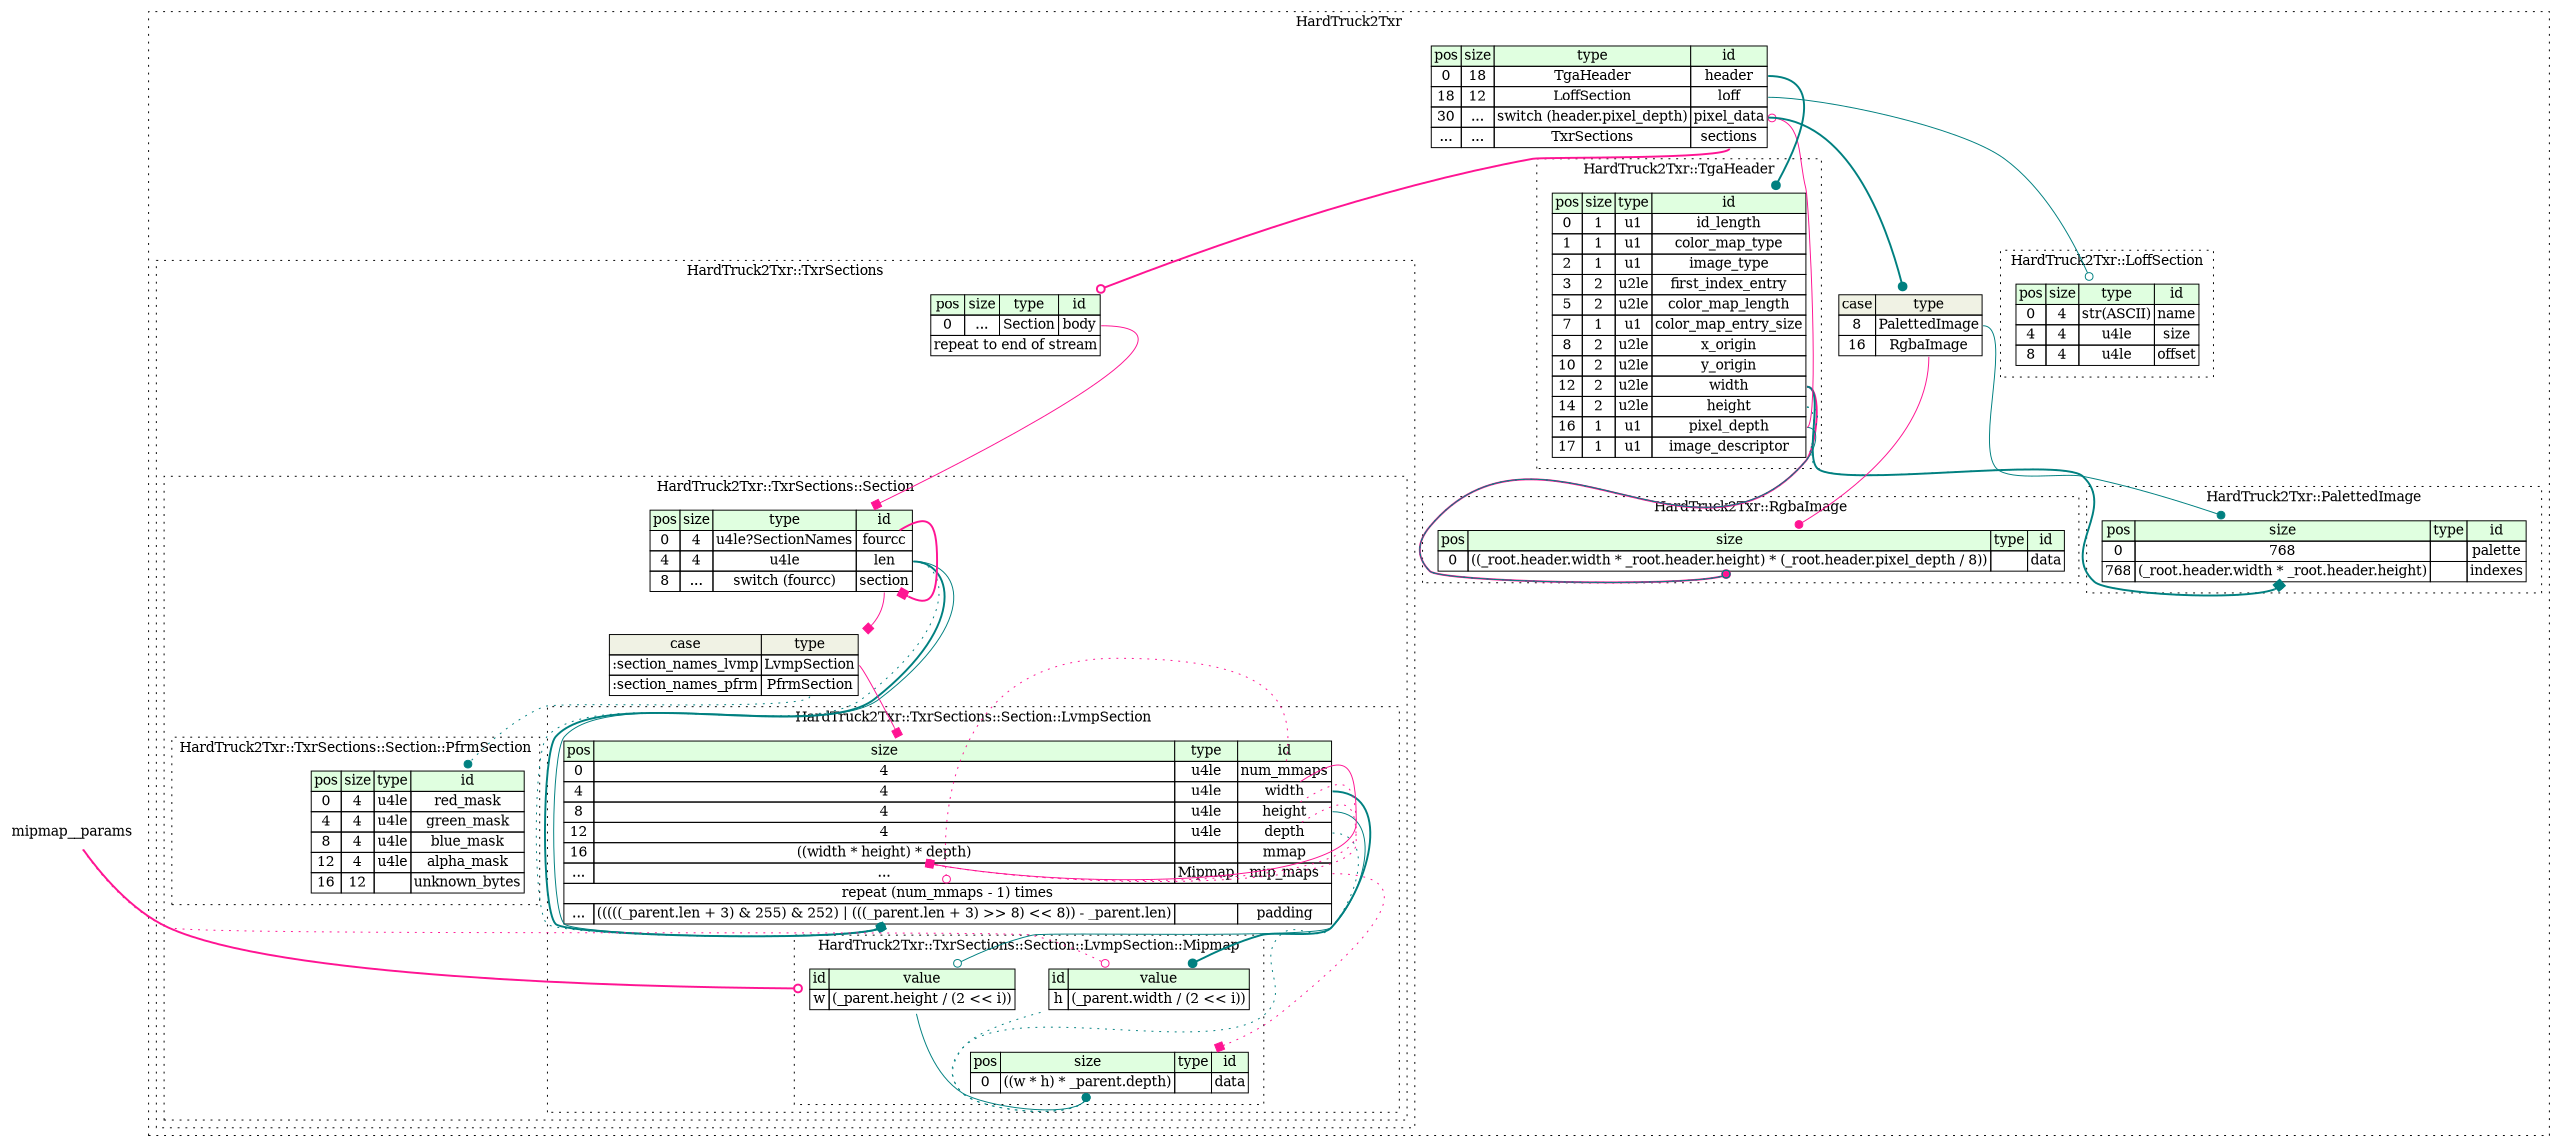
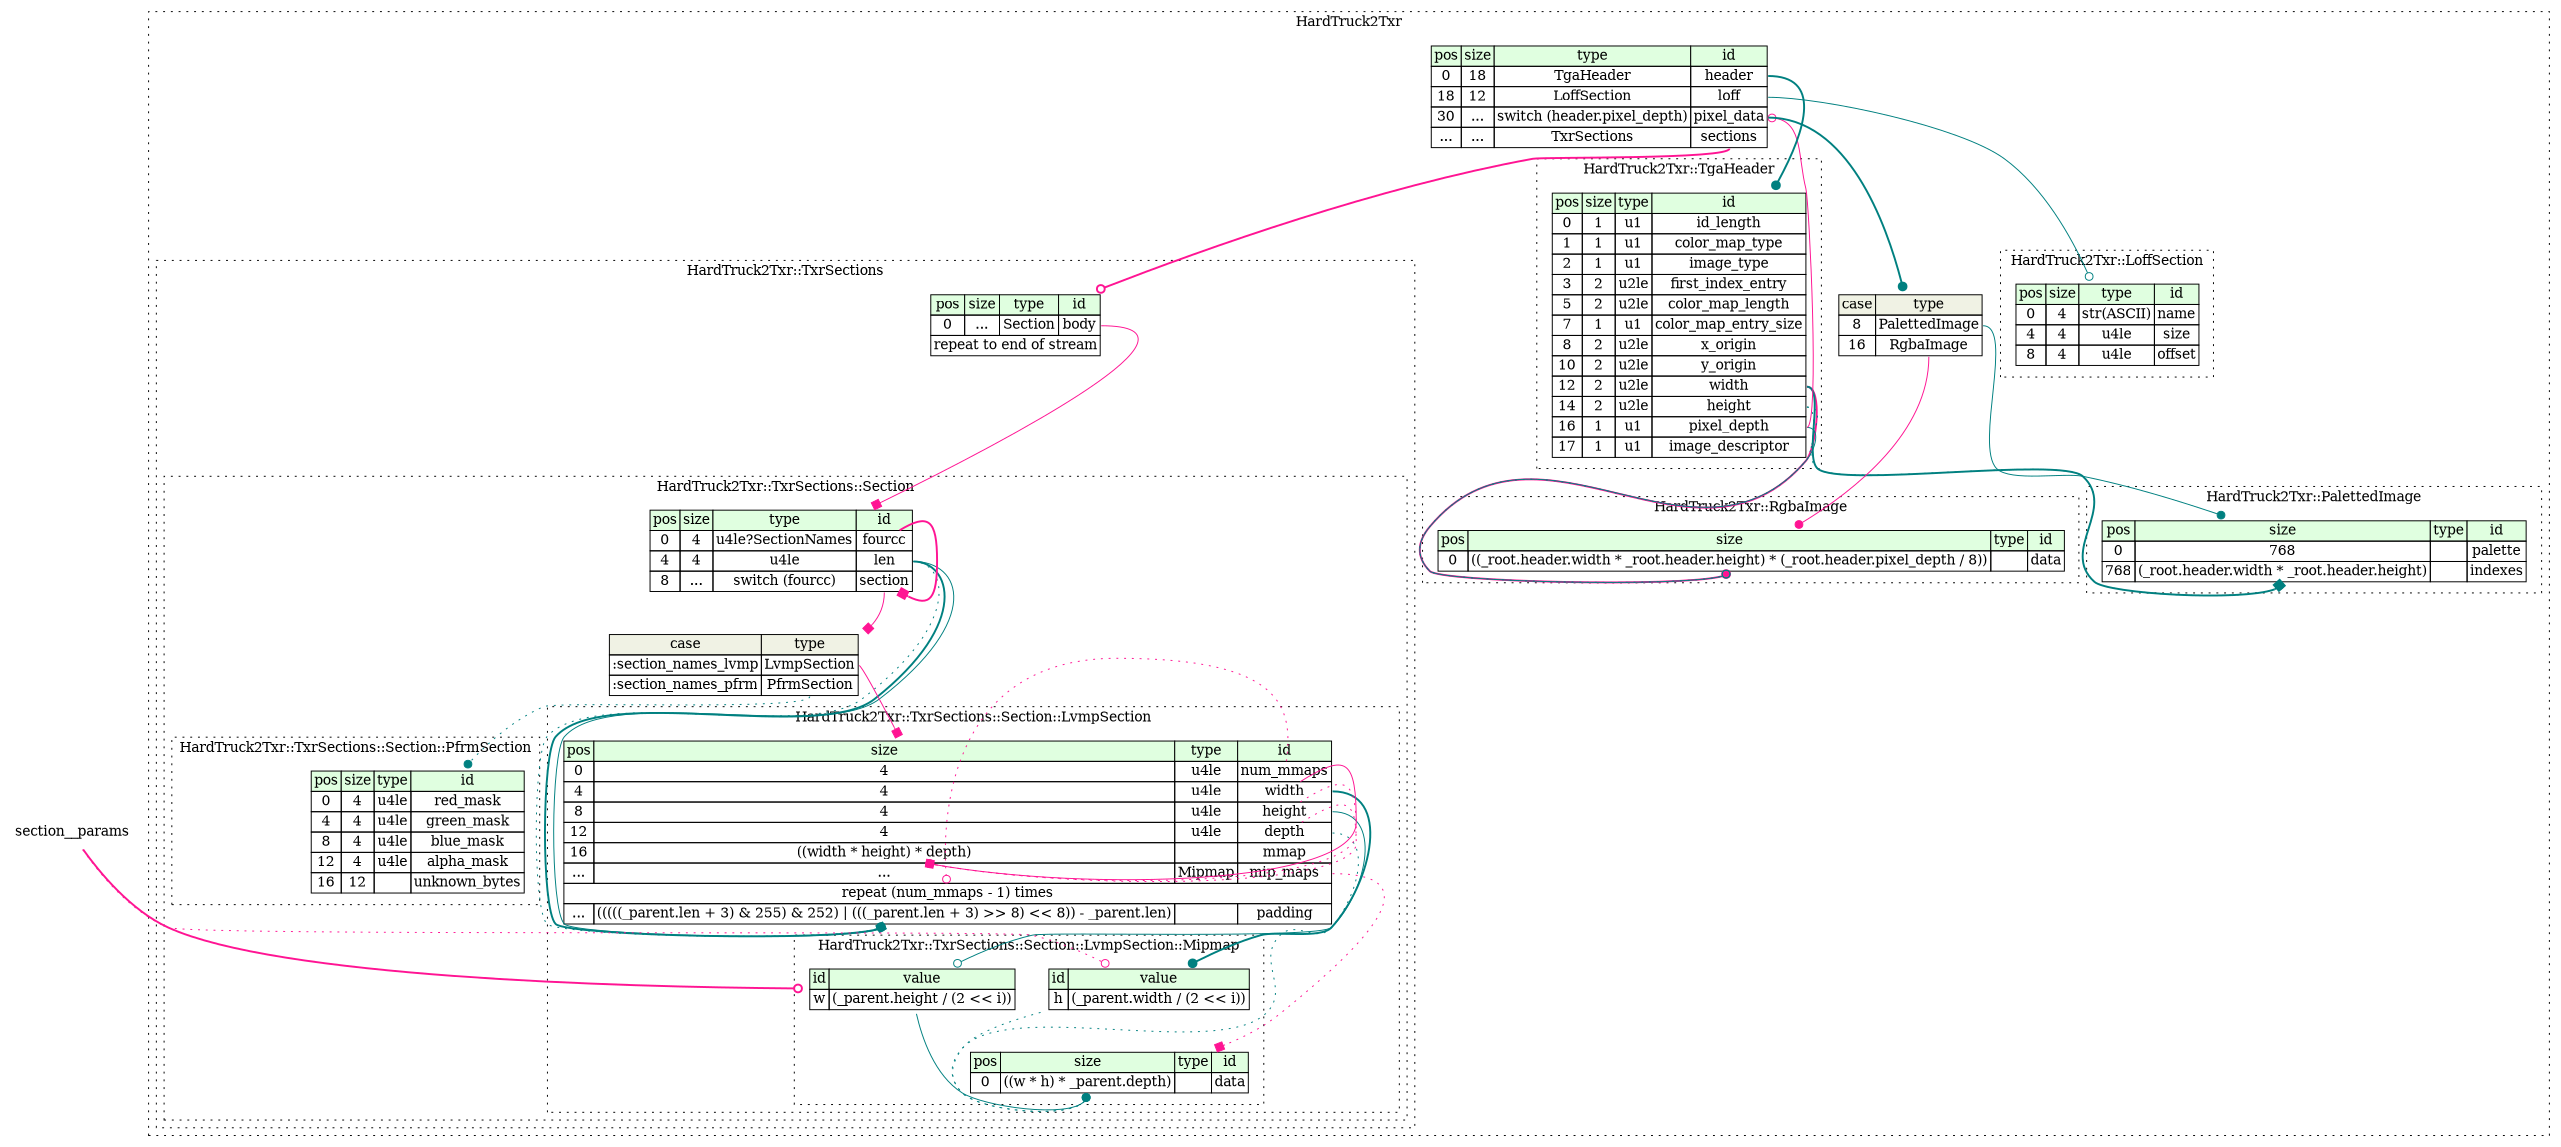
node "mipmap__params": label "mipmap__params" -> "section__params"
